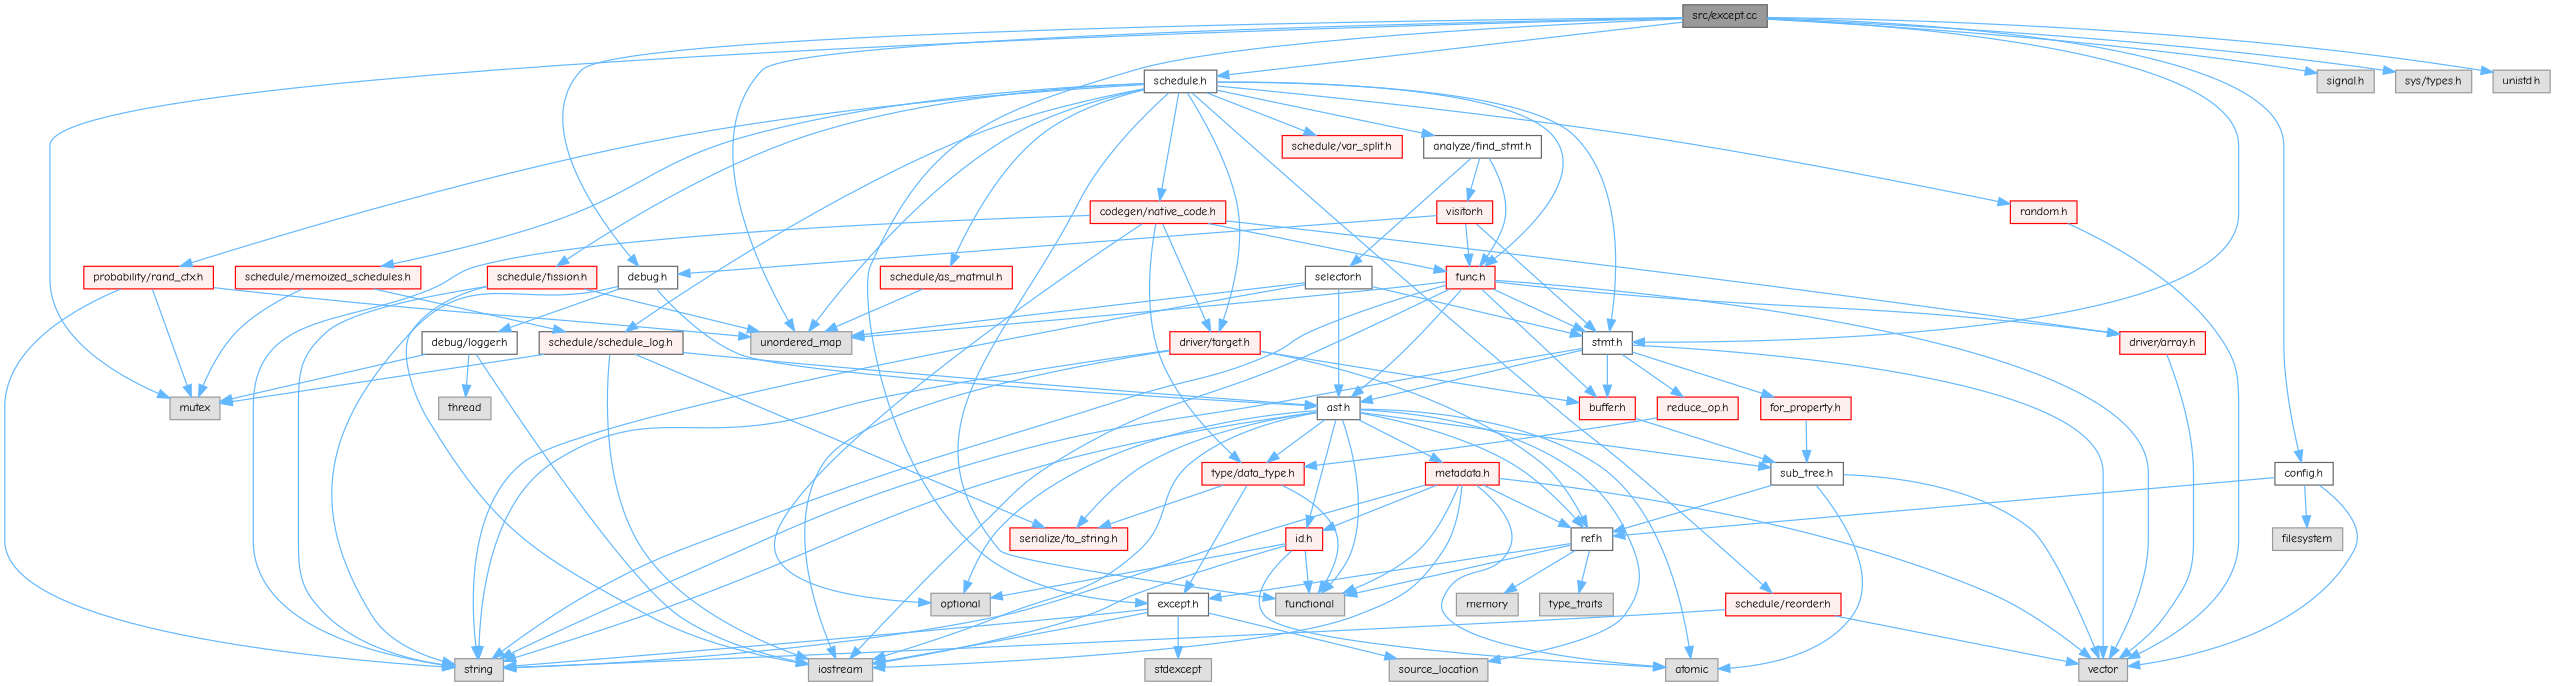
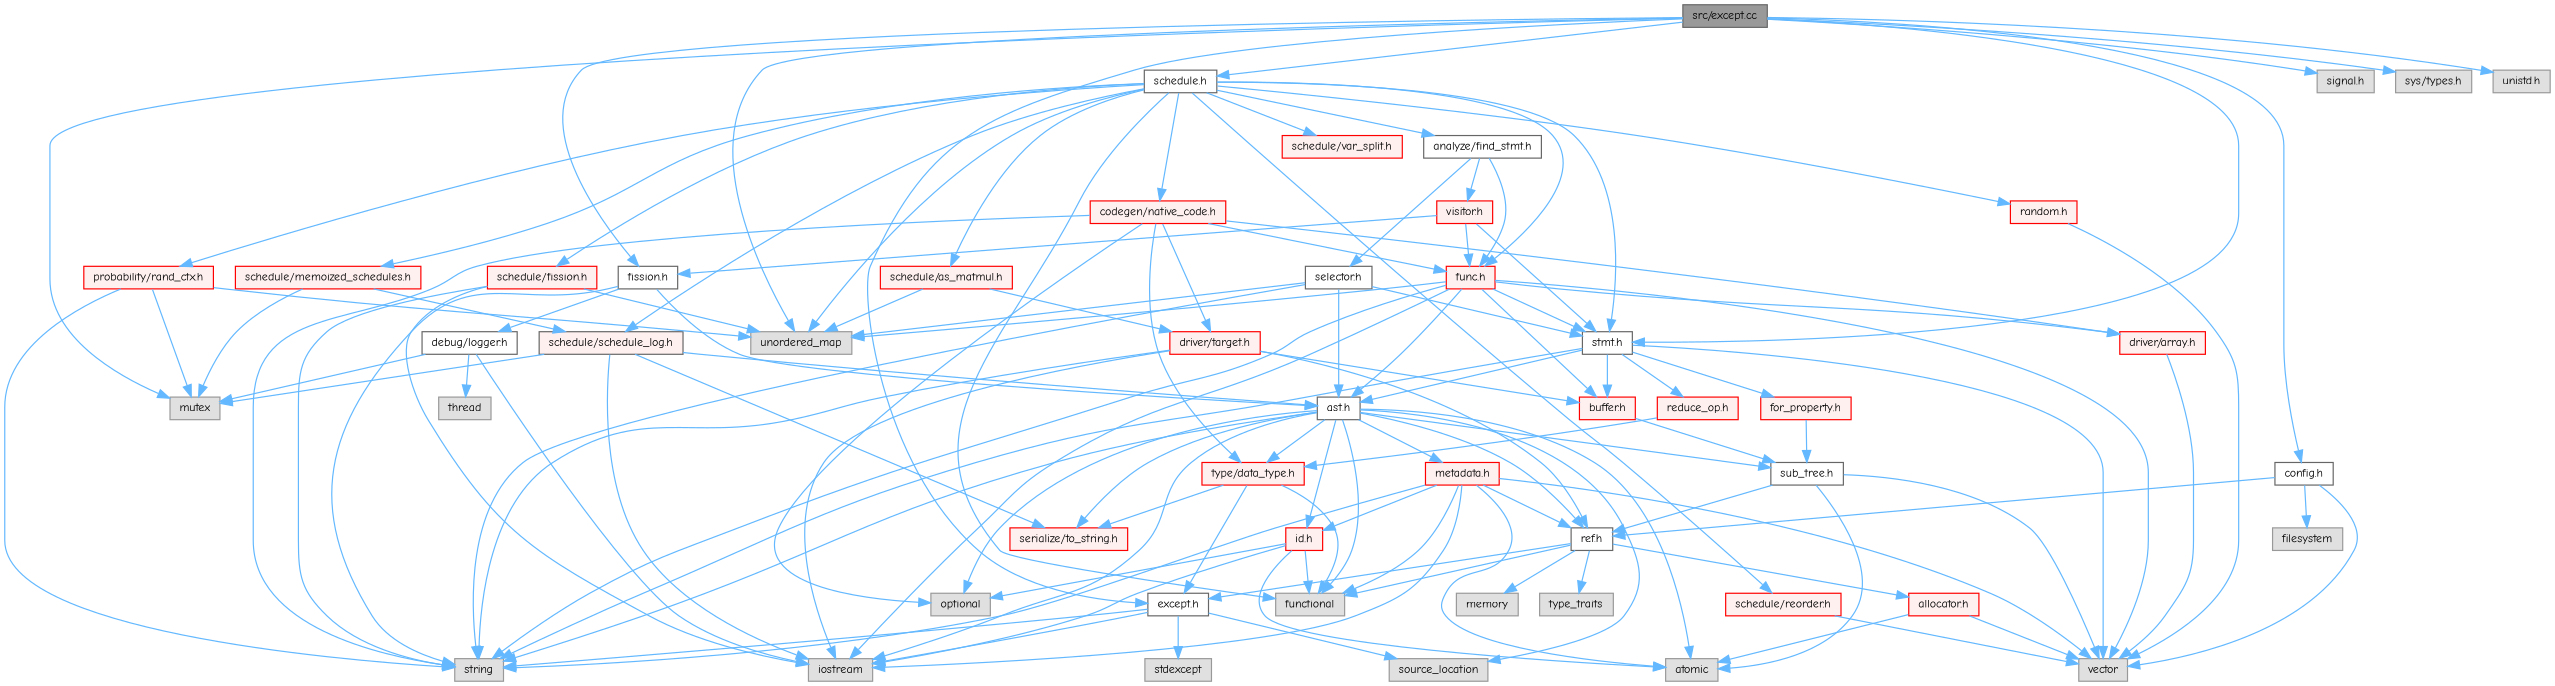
edge "schedule.h" -> "driver/target.h": now "schedule/as_matmul.h" -> "driver/target.h"
node "debug.h": label "debug.h" -> "fission.h"
node "allocator.h": added
edge "schedule/reorder.h" -> "string": removed
